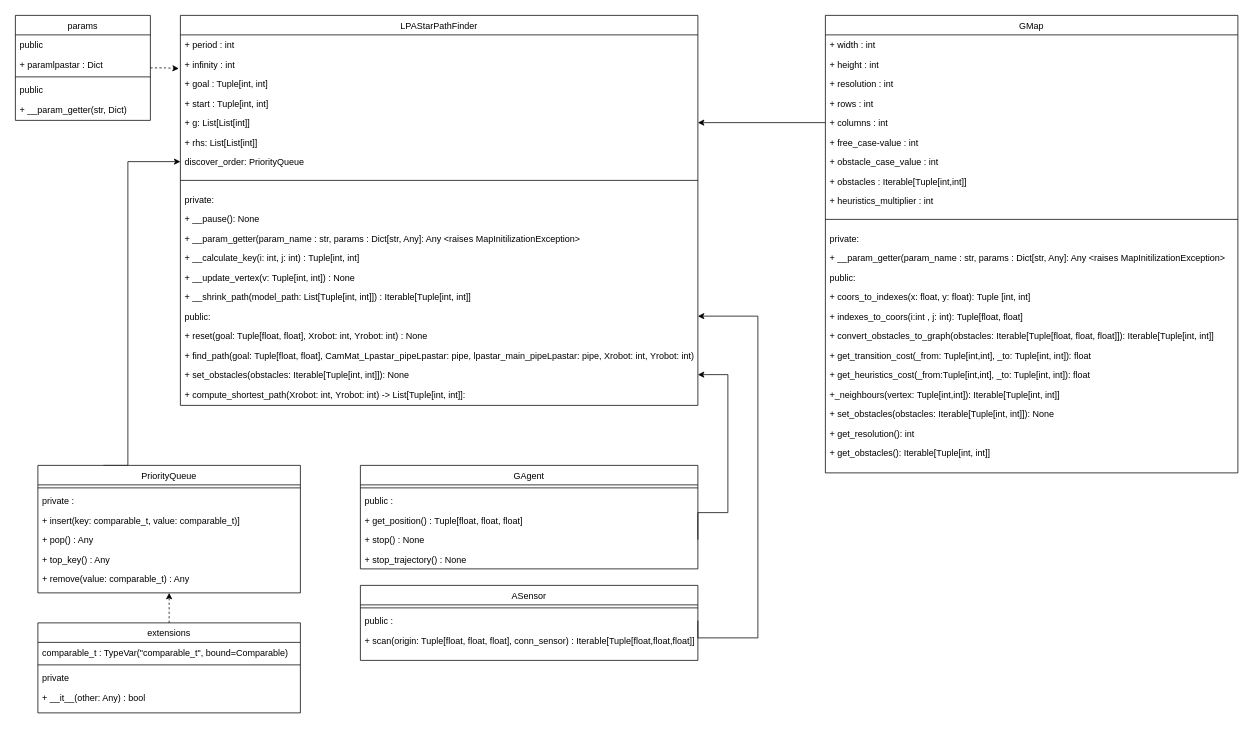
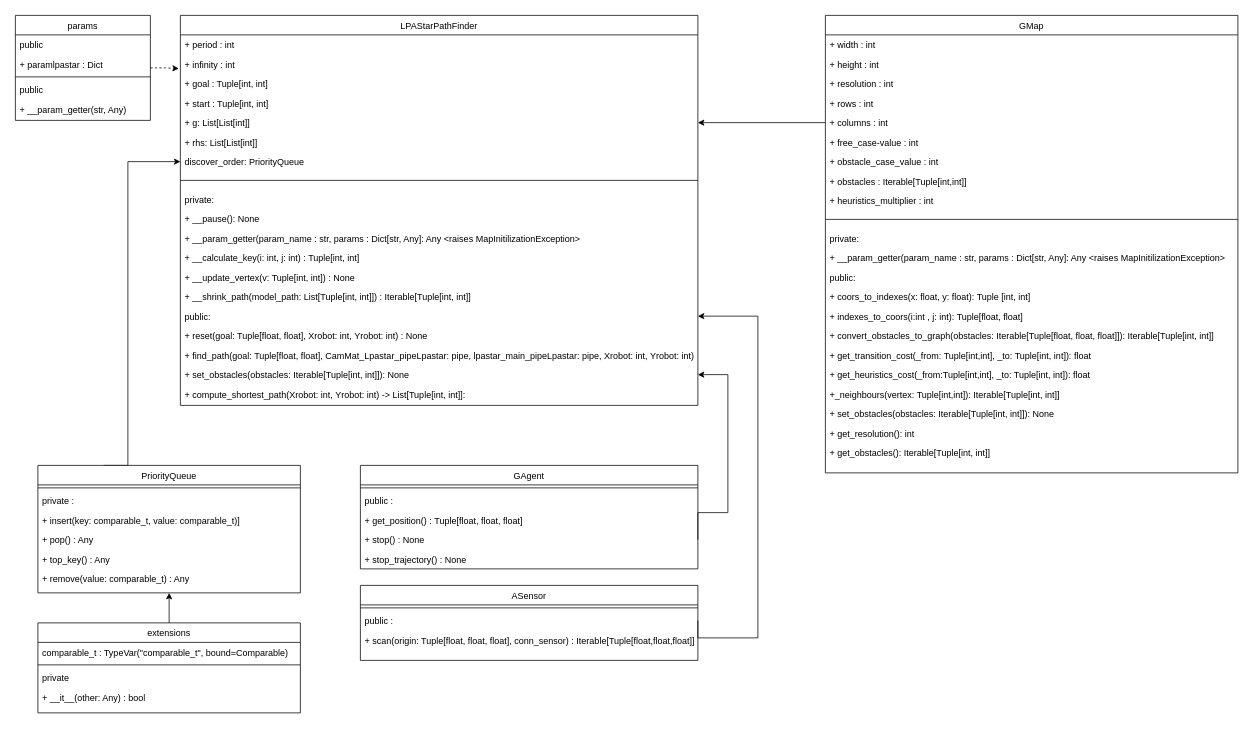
node "+ __param_getter(str, Dict)": label "+ __param_getter(str, Dict)" -> "+ __param_getter(str, Any)"
edge "extensions" -> "PriorityQueue": style dashed -> solid
